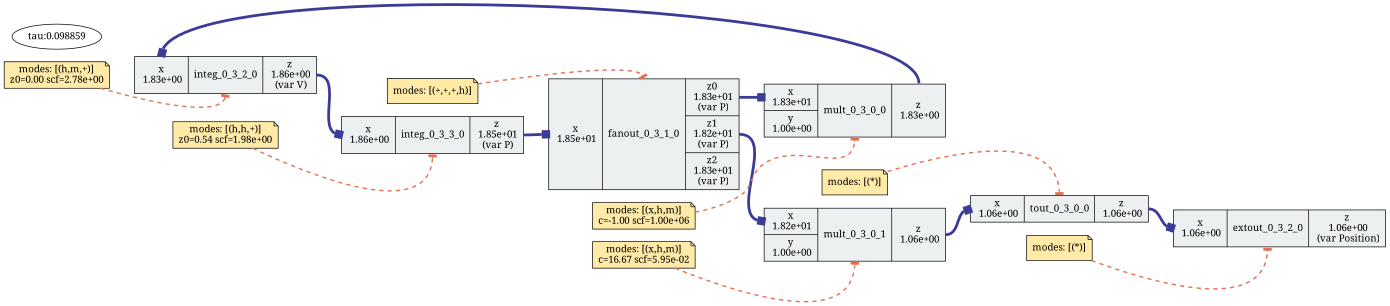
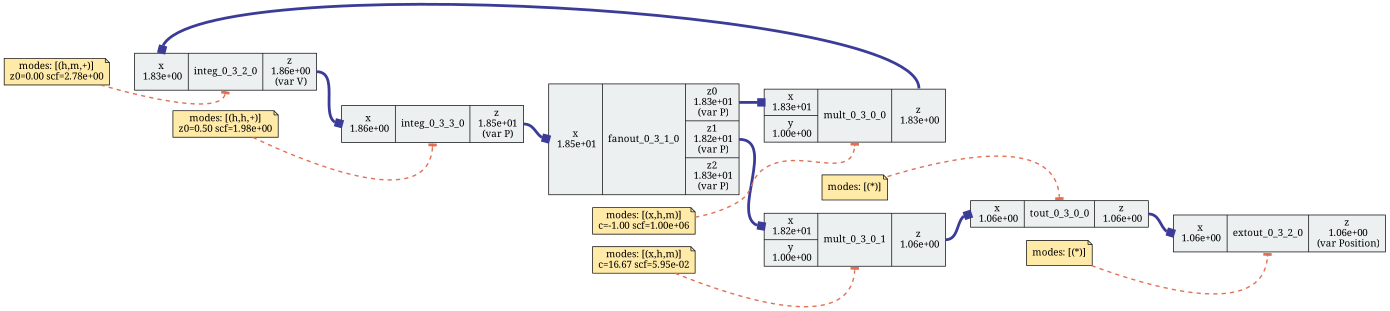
node "tau:0.098859": removed
node "modes: [(+,+,+,h)]": removed
node "modes: [(h,h,+)] z0=0.54 scf=1.98e+00": label "modes: [(h,h,+)] z0=0.54 scf=1.98e+00" -> "modes: [(h,h,+)] z0=0.50 scf=1.98e+00"
